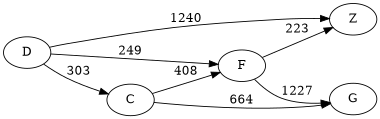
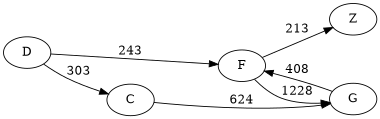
edge "D" -> "Z": removed, label "1240"
edge "F" -> "Z": label "223" -> "213"
edge "D" -> "F": label "249" -> "243"
edge "C" -> "F": now "G" -> "F"
edge "F" -> "G": label "1227" -> "1228"
edge "C" -> "G": label "664" -> "624"
